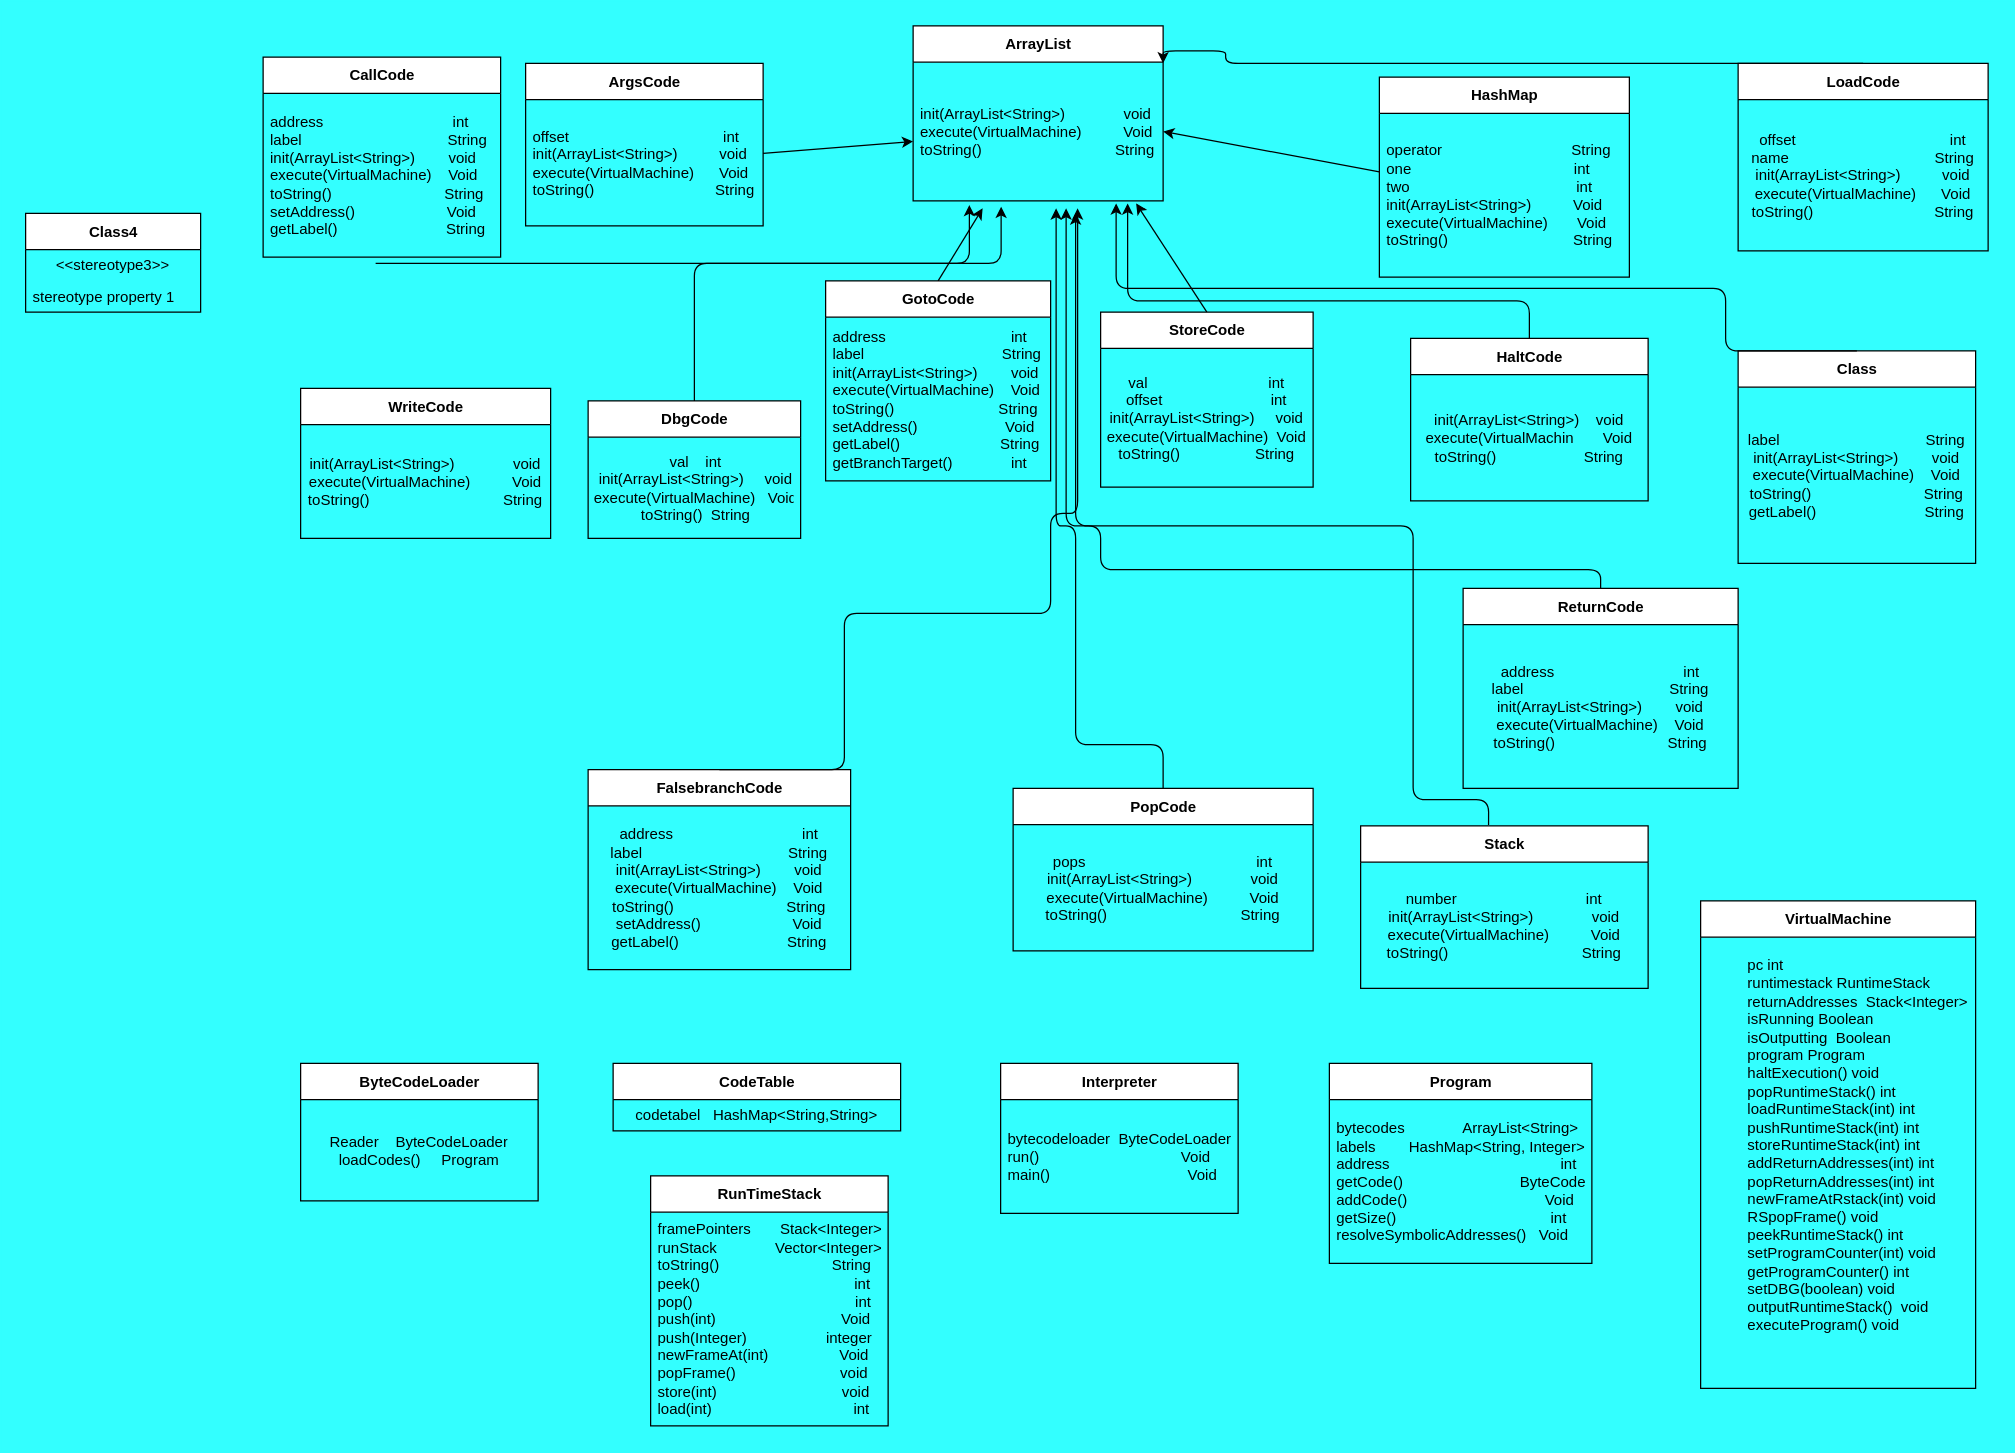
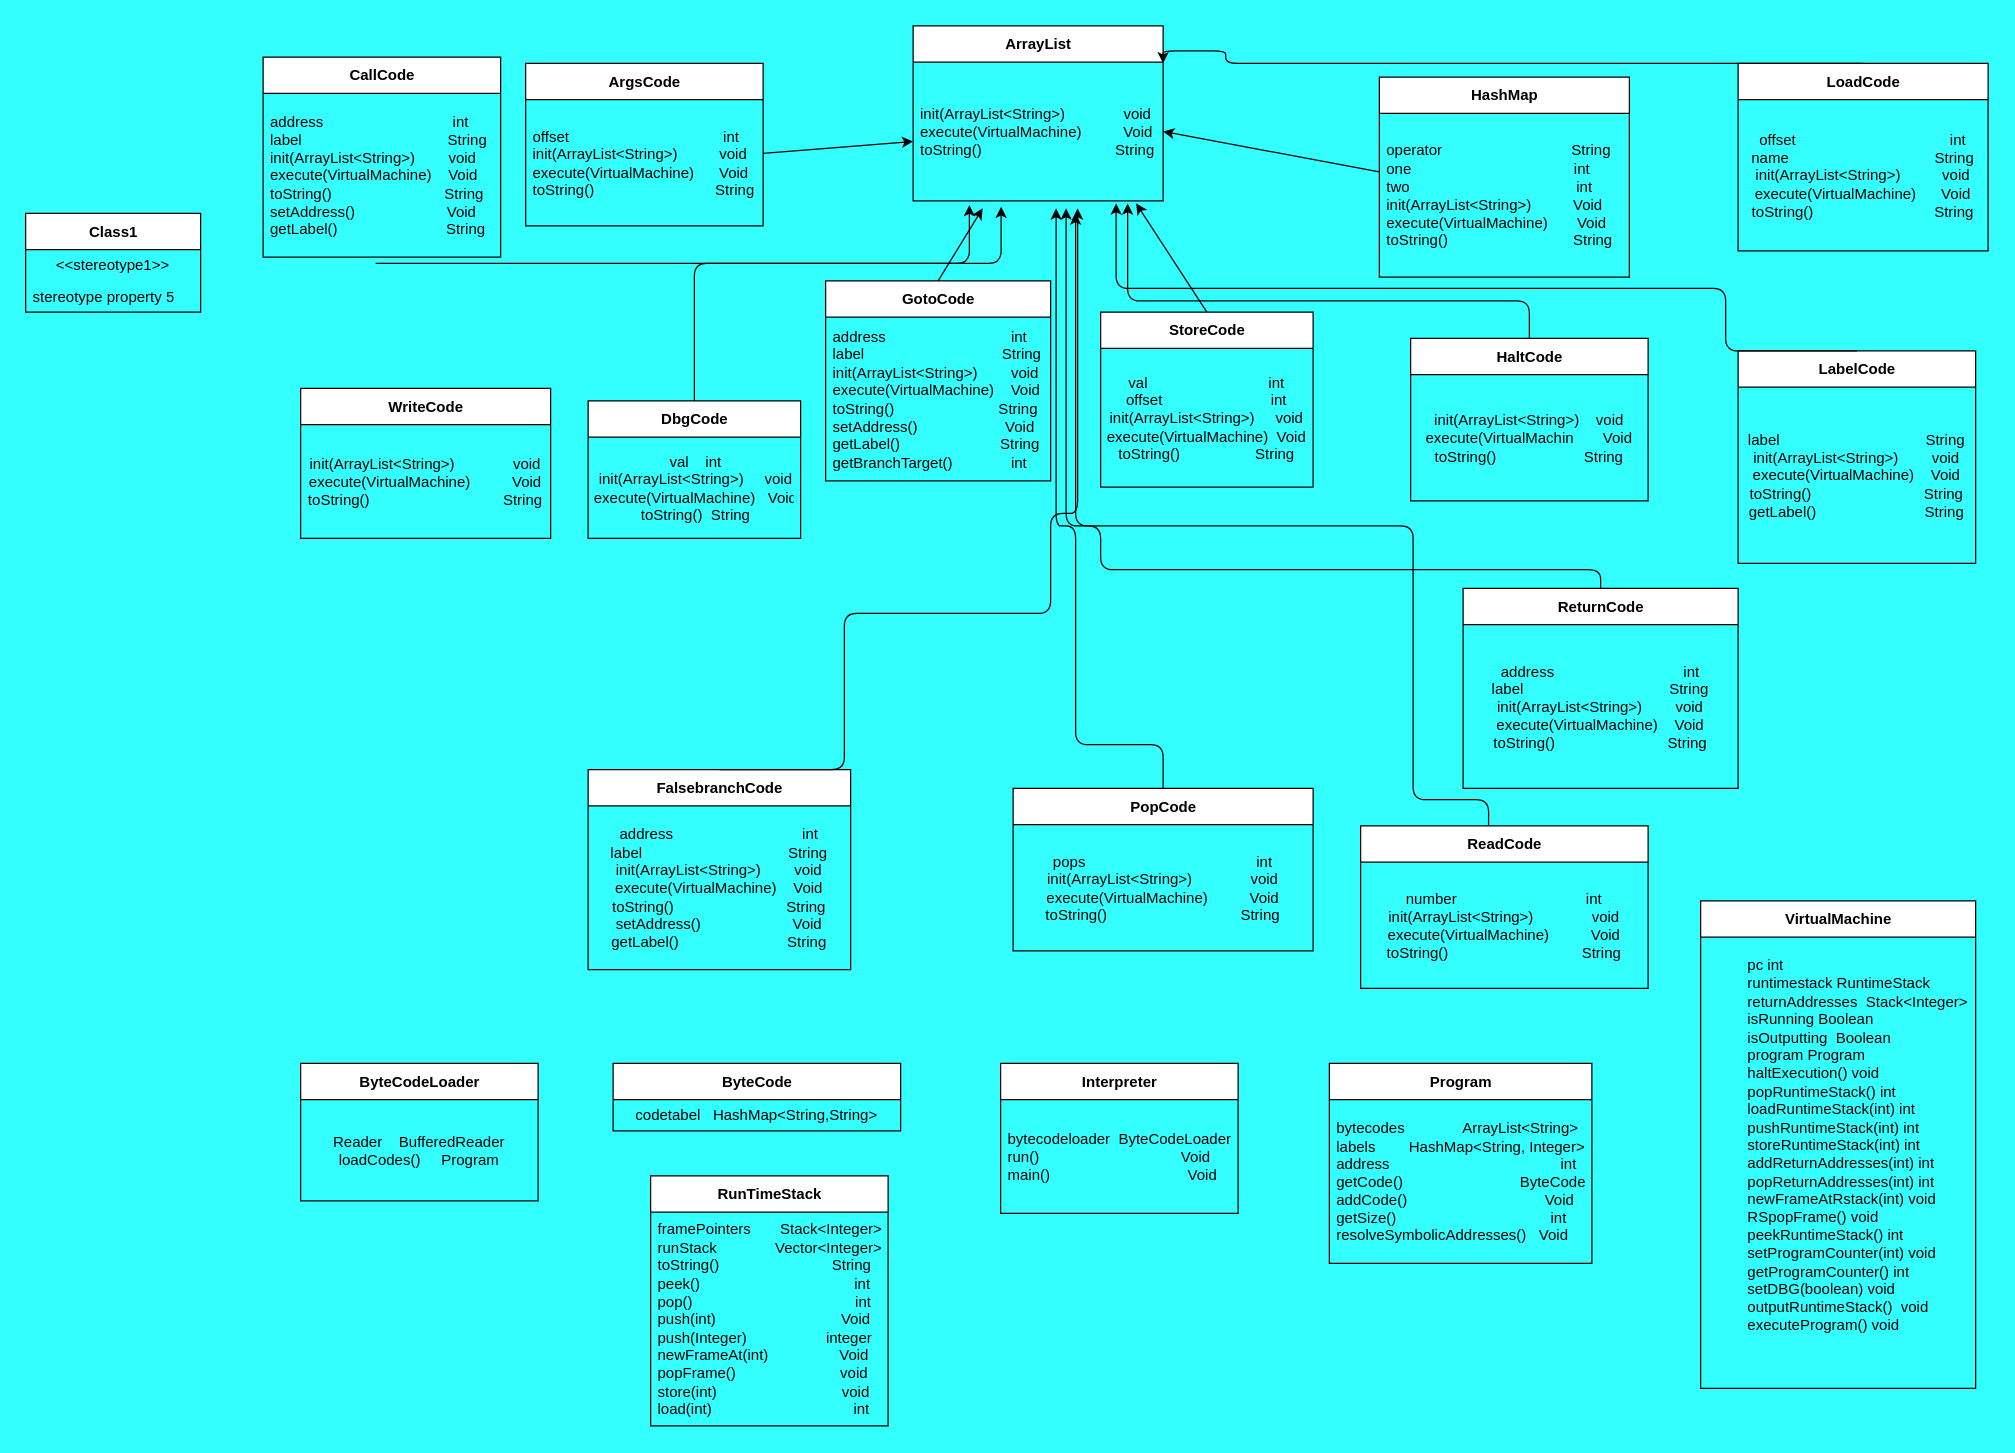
node "Class4": label "Class4" -> "Class1"
node "<<stereotype3>>": label "<<stereotype3>>" -> "<<stereotype1>>"
node "stereotype property 1": label "stereotype property 1" -> "stereotype property 5"
node "Class": label "Class" -> "LabelCode"
node "Stack": label "Stack" -> "ReadCode"
node "CodeTable": label "CodeTable" -> "ByteCode"
node "Reader ByteCodeLoader loadCodes() Program": label "Reader ByteCodeLoader loadCodes() Program" -> "Reader BufferedReader loadCodes() Program"
